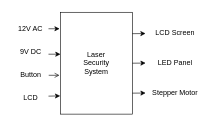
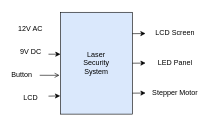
edge "12V AC" -> "Laser Security System": removed
node "Laser Security System": fillcolor #ffffff -> #dae8fc
node "Button": moved (30, 75) -> (21, 75)
